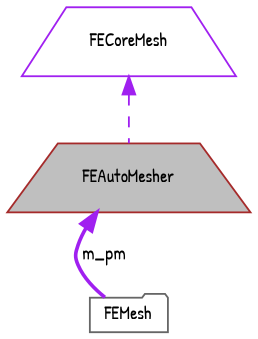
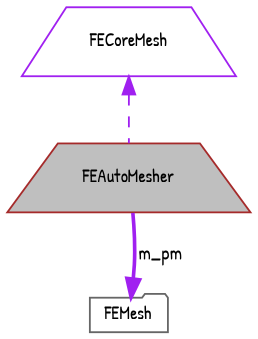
edge "FEMesh" -> "FEAutoMesher": reversed
